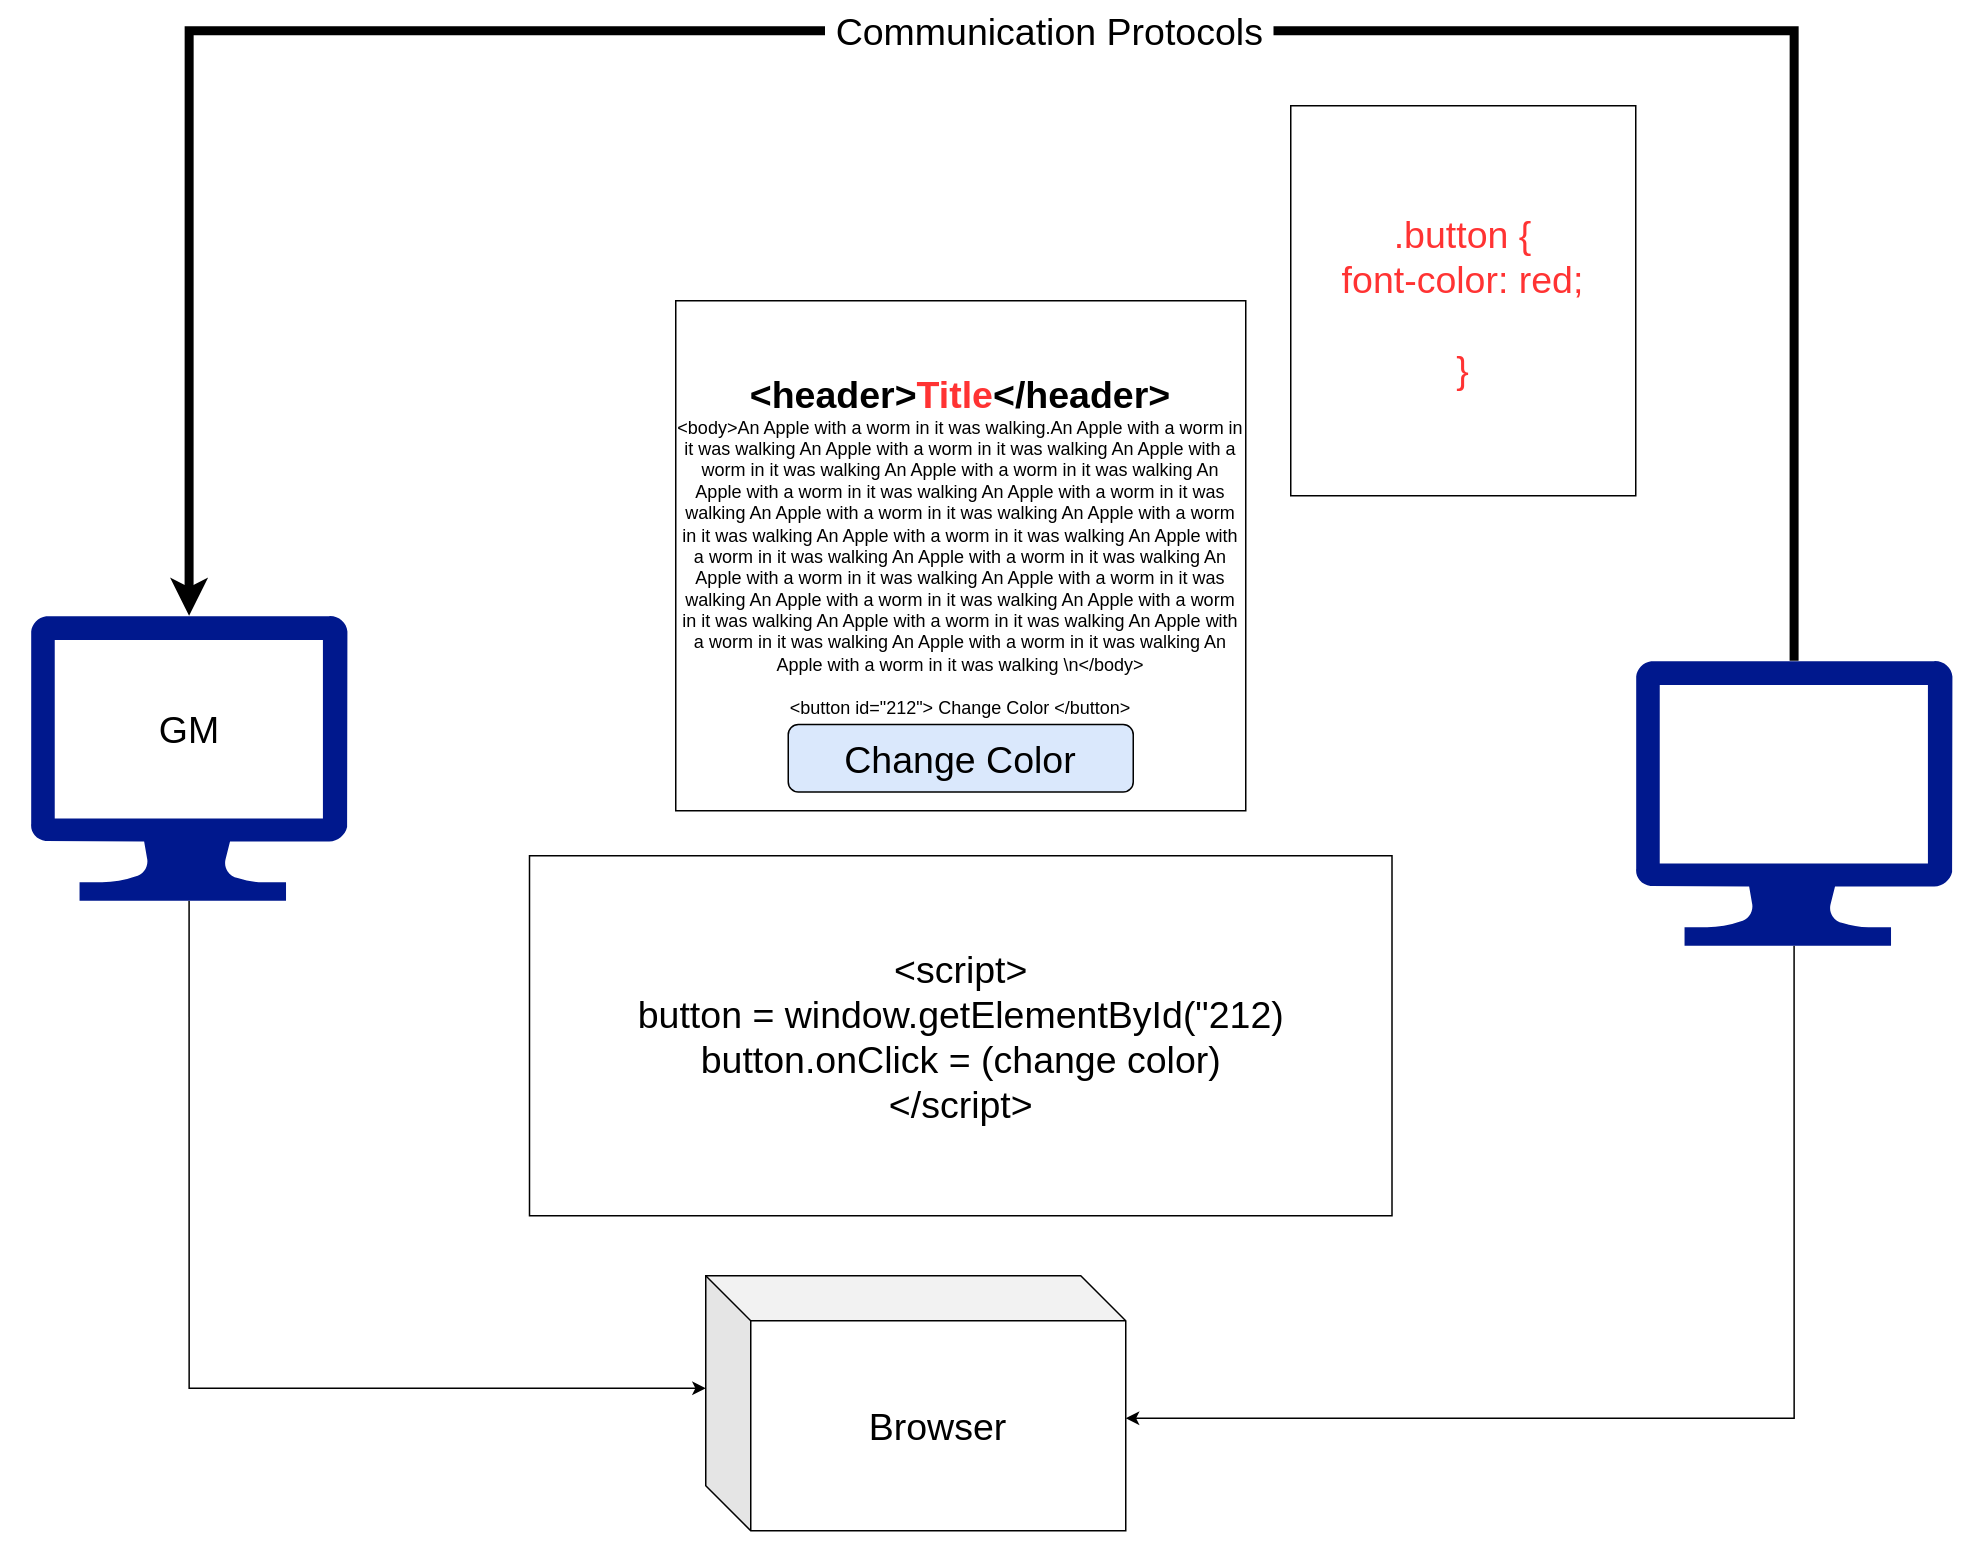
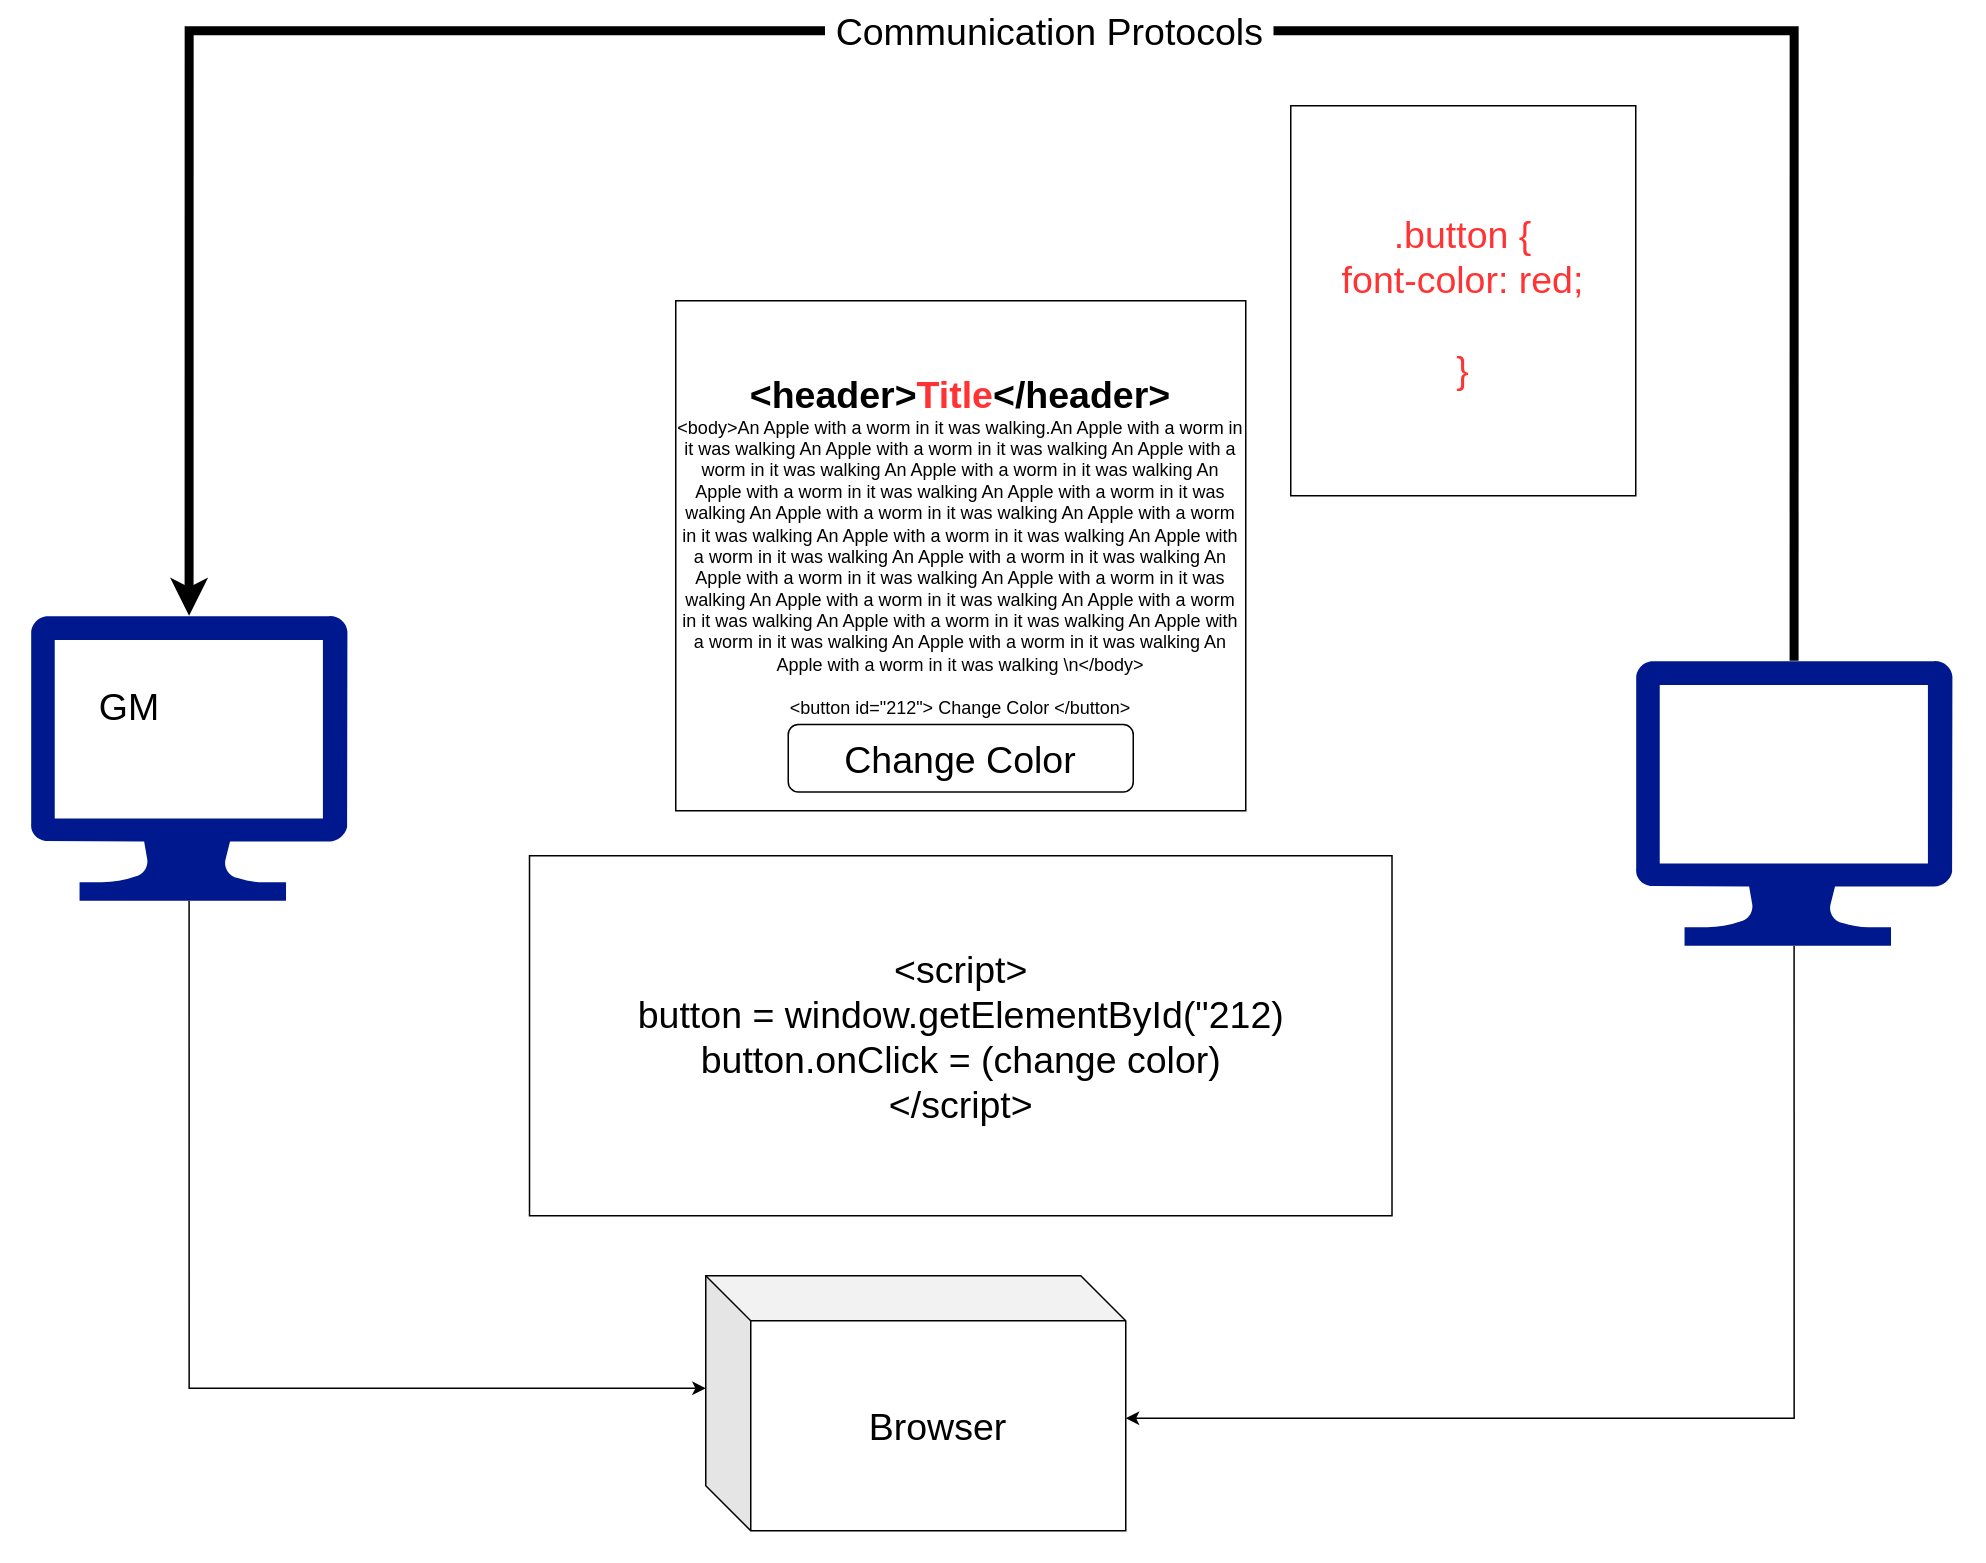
node "GM": moved (189, 728) -> (129, 706)
node "Change Color": fillcolor #dae8fc -> #ffffff
